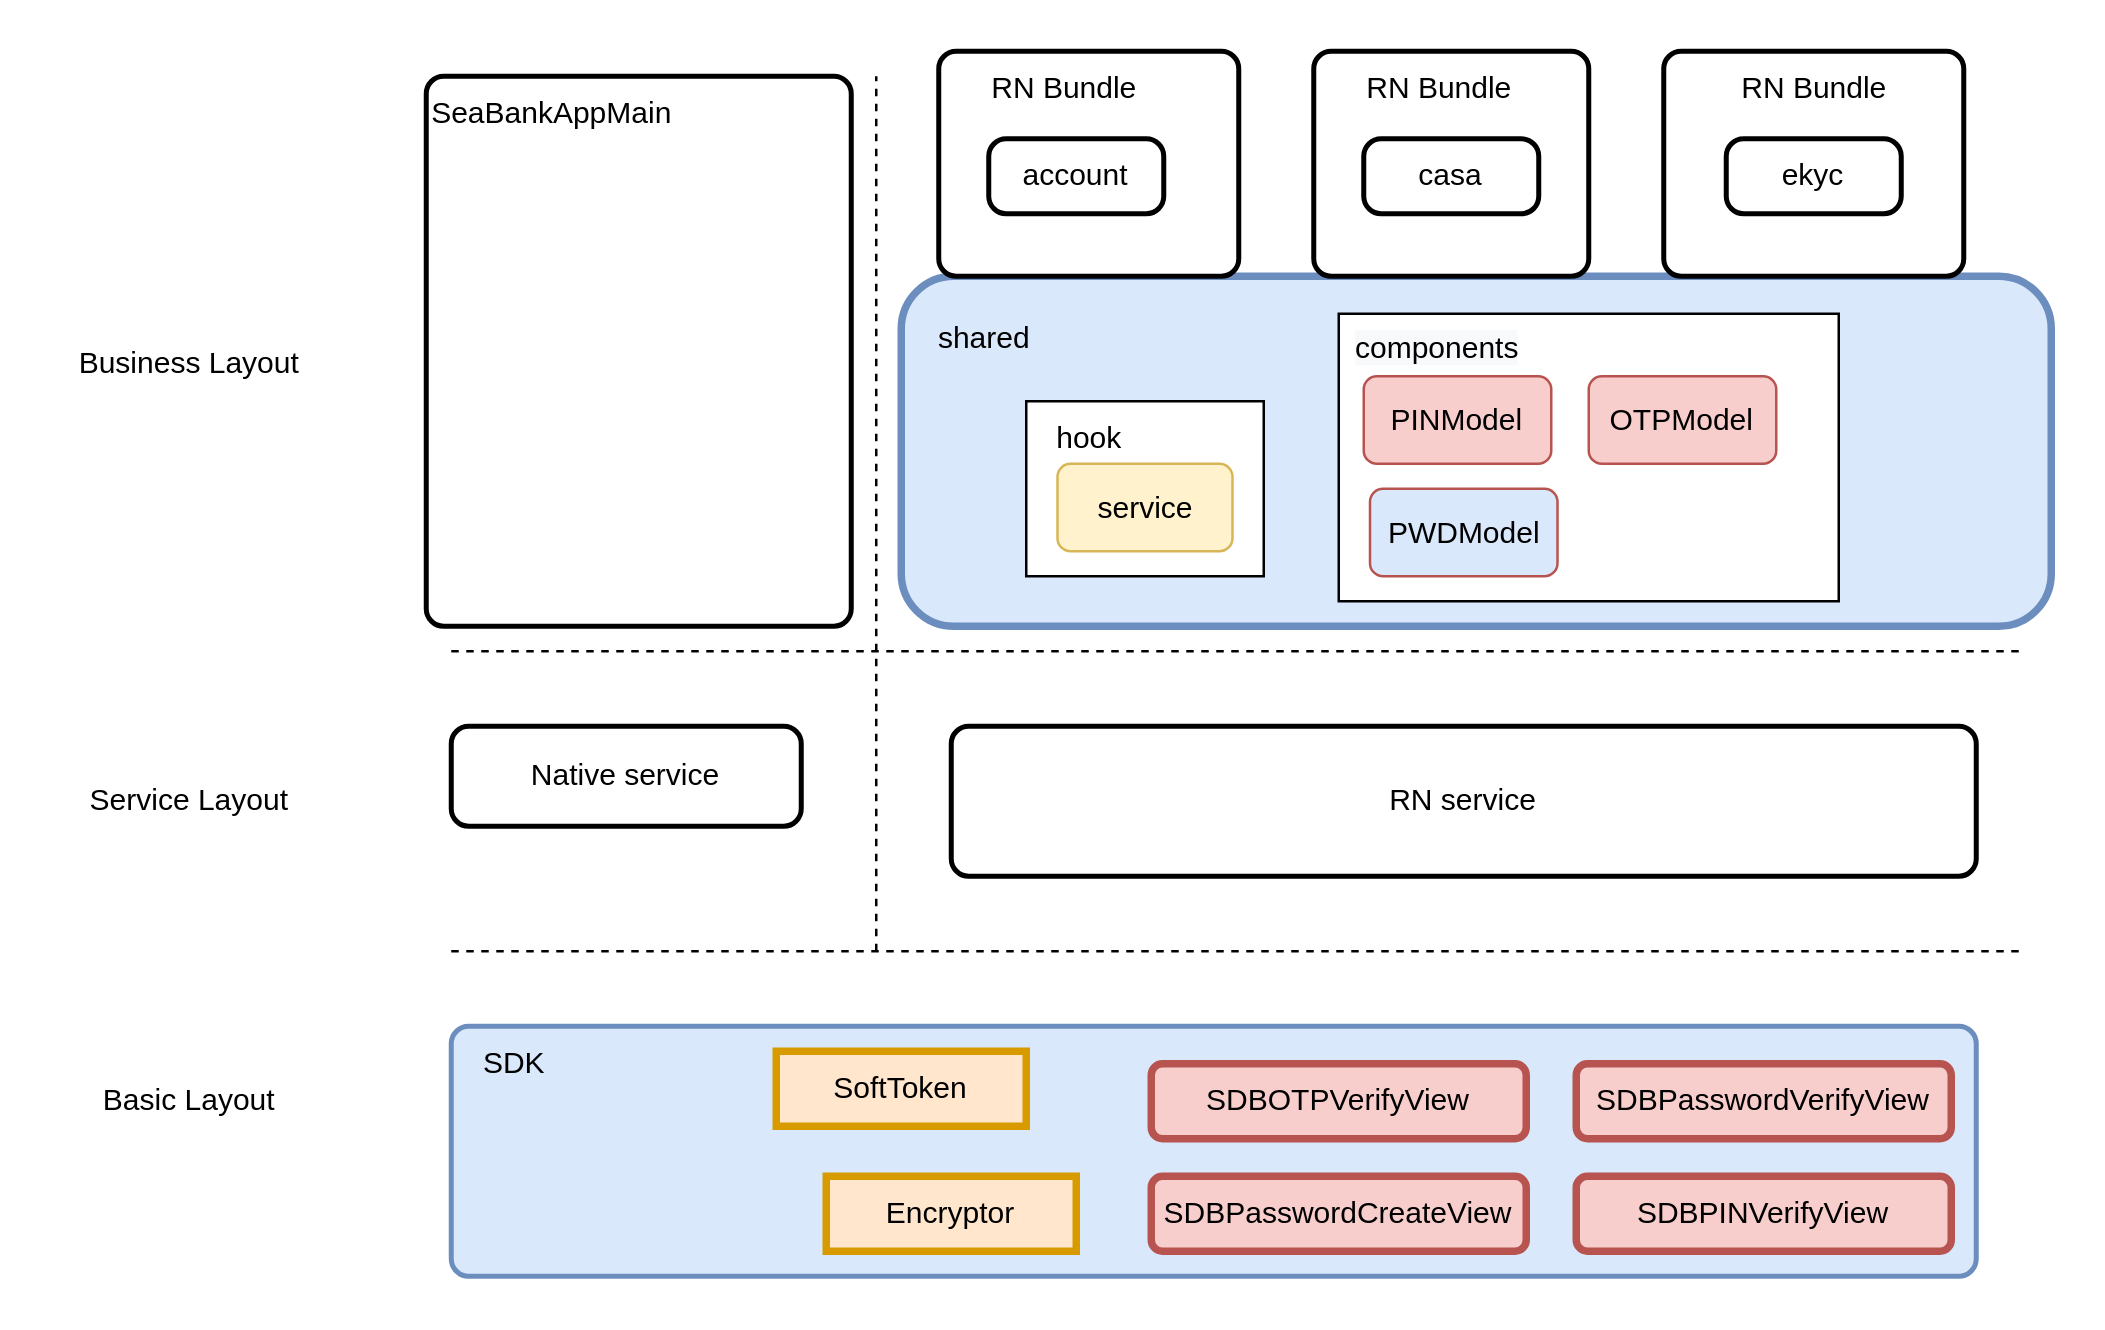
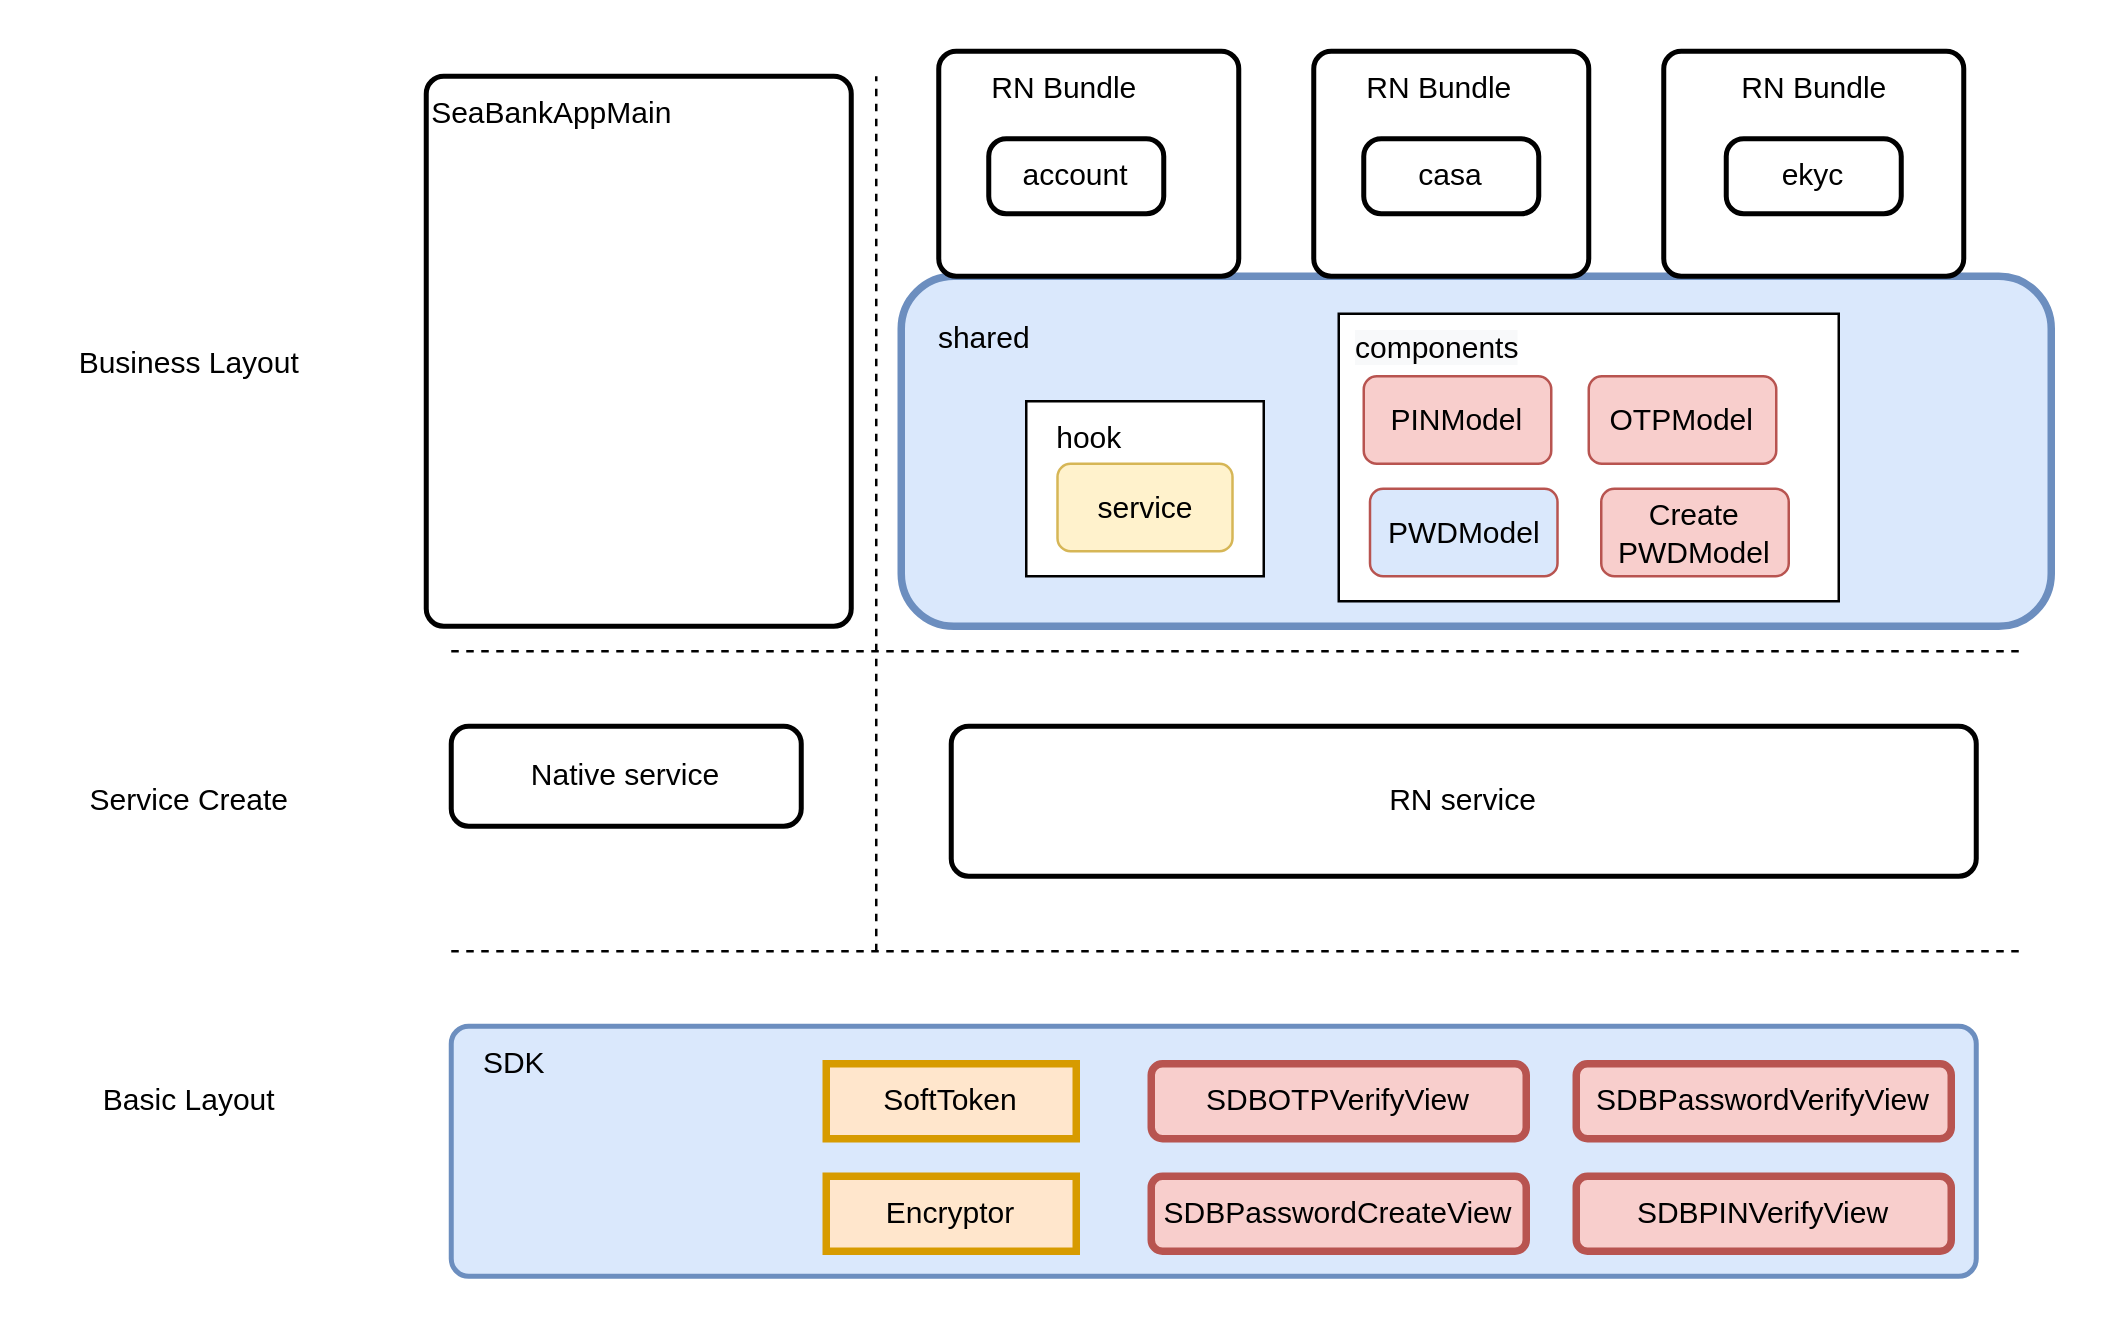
node "Create PWDModel": added
node "Service Layout": label "Service Layout" -> "Service Create"
node "SoftToken": moved (901, 1089) -> (951, 1101)
